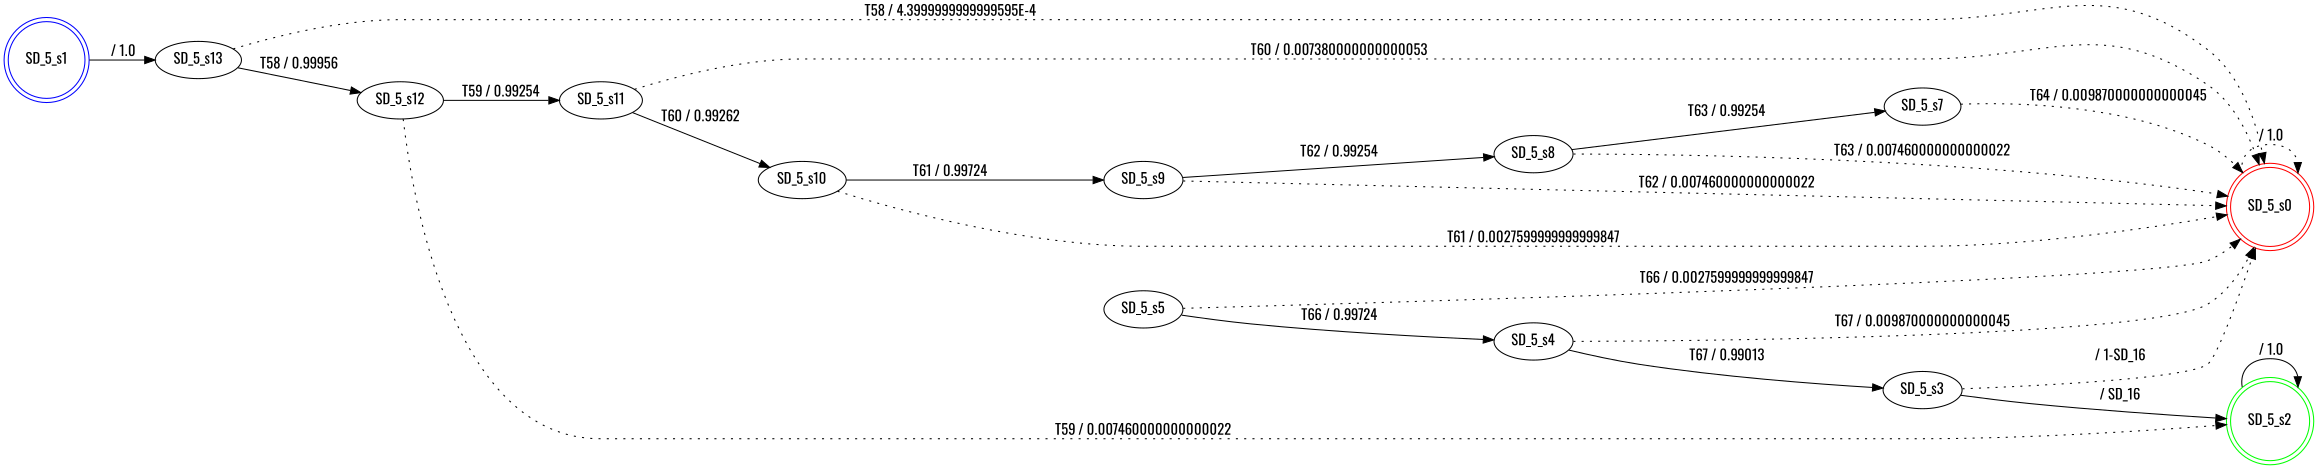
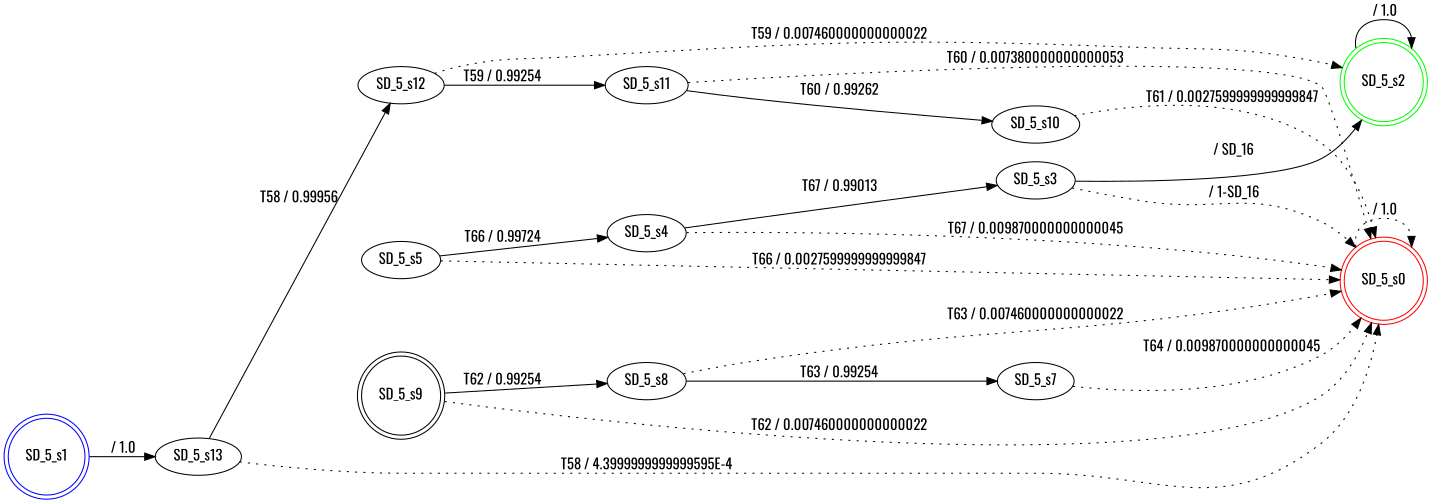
edge "SD_5_s10" -> "SD_5_s9": removed, label "T61 / 0.99724"
node "SD_5_s9": shape ellipse -> doublecircle
